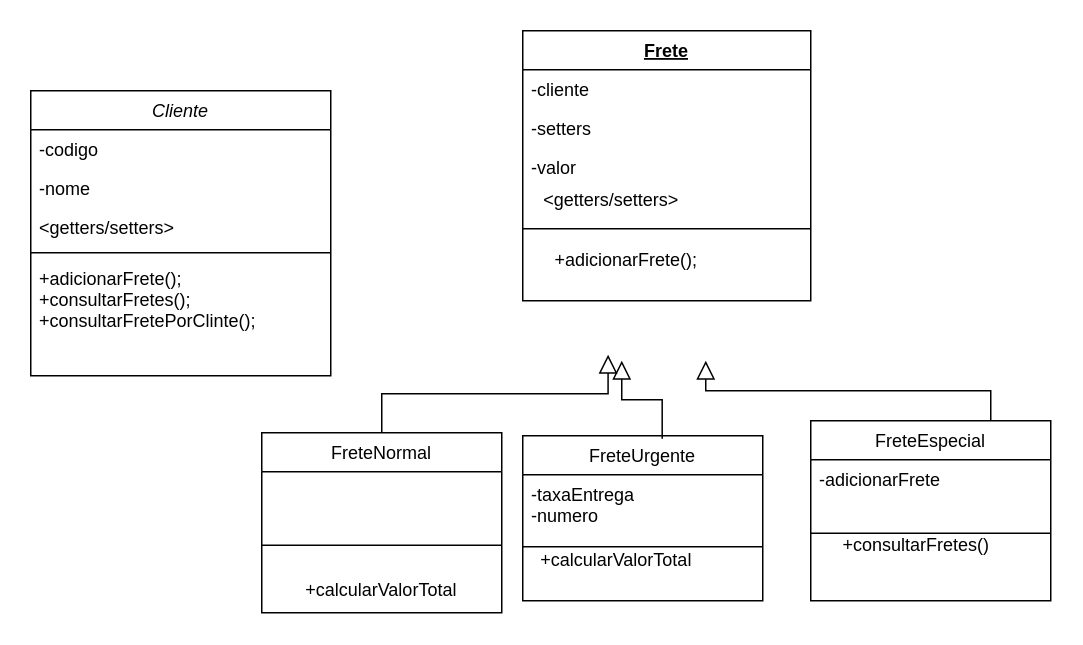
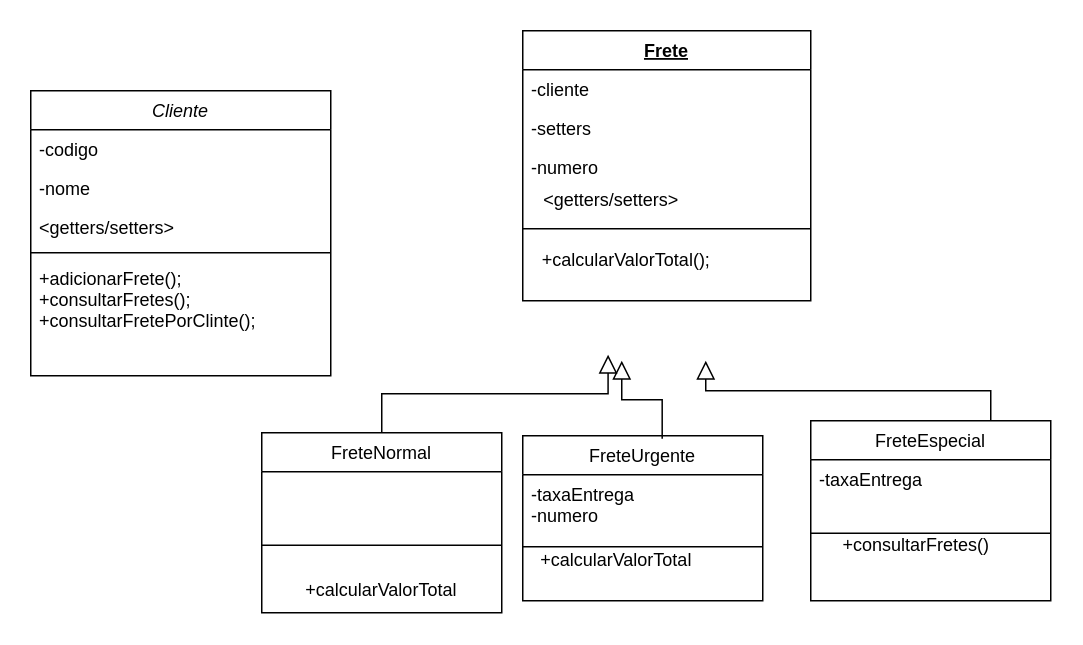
node "-valor": label "-valor" -> "-numero"
node "+adicionarFrete();": label "+adicionarFrete();" -> "+calcularValorTotal();"
node "-adicionarFrete": label "-adicionarFrete" -> "-taxaEntrega"
